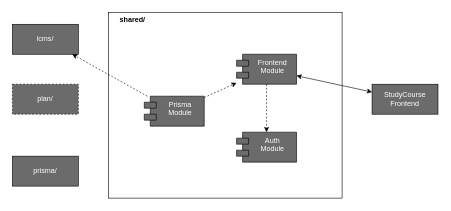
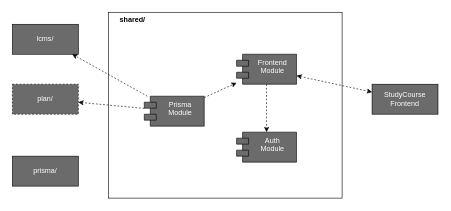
edge "Frontend Module" -- "StudyCourse Frontend": style solid -> dashed
edge "Prisma Module" -> "plan/": added
